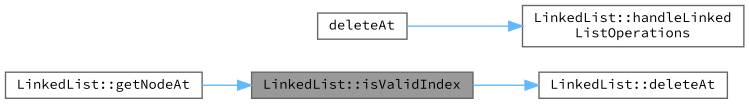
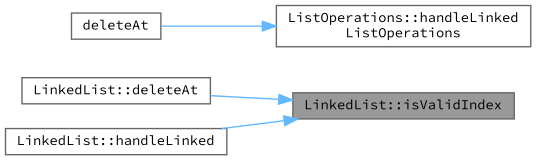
node "LinkedList::handleLinked ListOperations": label "LinkedList::handleLinked ListOperations" -> "ListOperations::handleLinked ListOperations"
node "LinkedList::getNodeAt": label "LinkedList::getNodeAt" -> "LinkedList::handleLinked"
edge "LinkedList::isValidIndex" -> "LinkedList::deleteAt": reversed
